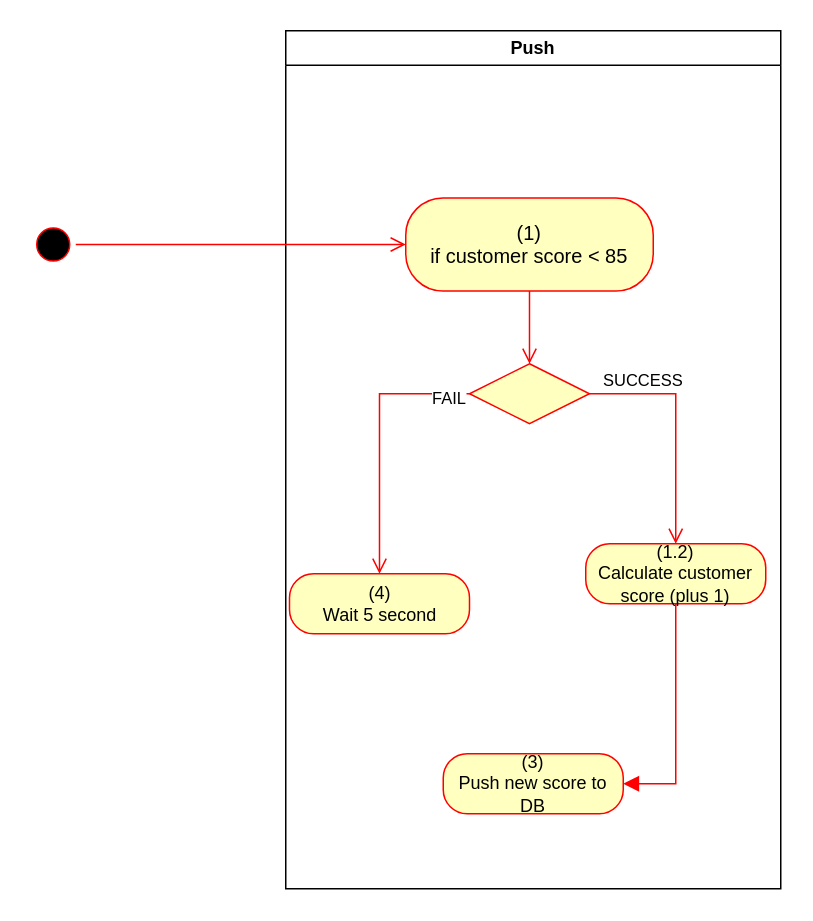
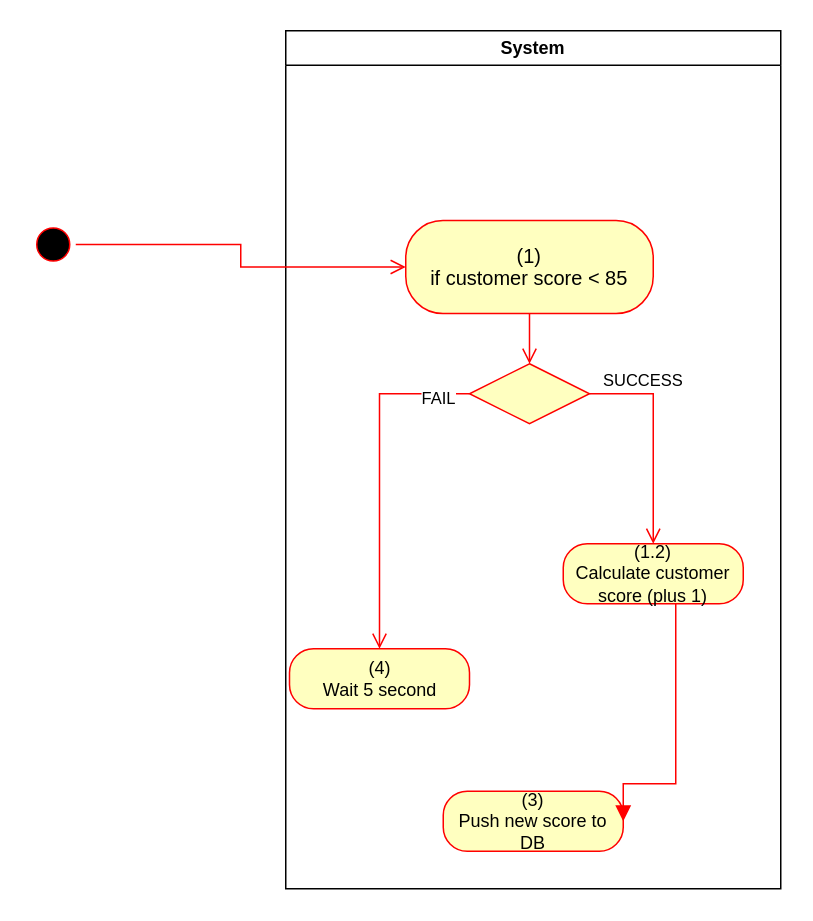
node "Push": label "Push" -> "System"
node "(1) if customer score < 85": moved (530, 245) -> (530, 267)
node "(1.2) Calculate customer score (plus 1)": moved (676, 574) -> (653, 574)
node "(4) Wait 5 second": moved (380, 604) -> (380, 679)
node "(3) Push new score to DB": moved (533, 784) -> (533, 821)
